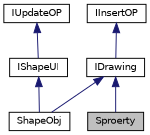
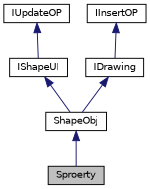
edge "Sproerty" -> "IDrawing": now "Sproerty" -> "ShapeObj"
